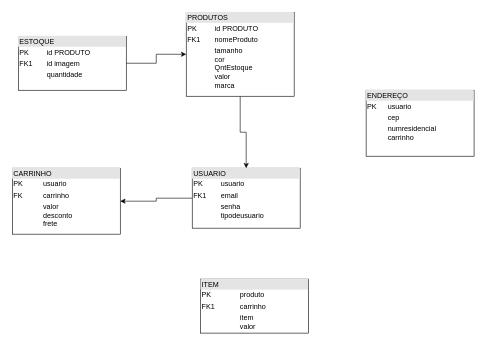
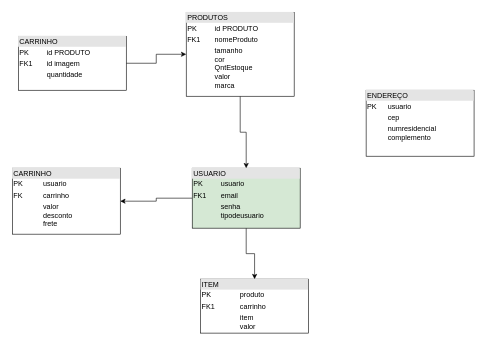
node "ESTOQUE PK id PRODUTO FK1 id imagem quantidade": label "ESTOQUE PK id PRODUTO FK1 id imagem quantidade" -> "CARRINHO PK id PRODUTO FK1 id imagem quantidade"
node "ENDEREÇO PK usuario cep numresidencial carrinho": label "ENDEREÇO PK usuario cep numresidencial carrinho" -> "ENDEREÇO PK usuario cep numresidencial complemento"
node "USUARIO PK usuario FK1 email senha tipodeusuario": fillcolor #ffffff -> #d5e8d4
edge "USUARIO PK usuario FK1 email senha tipodeusuario" -> "ITEM PK produto FK1 carrinho item valor": added
